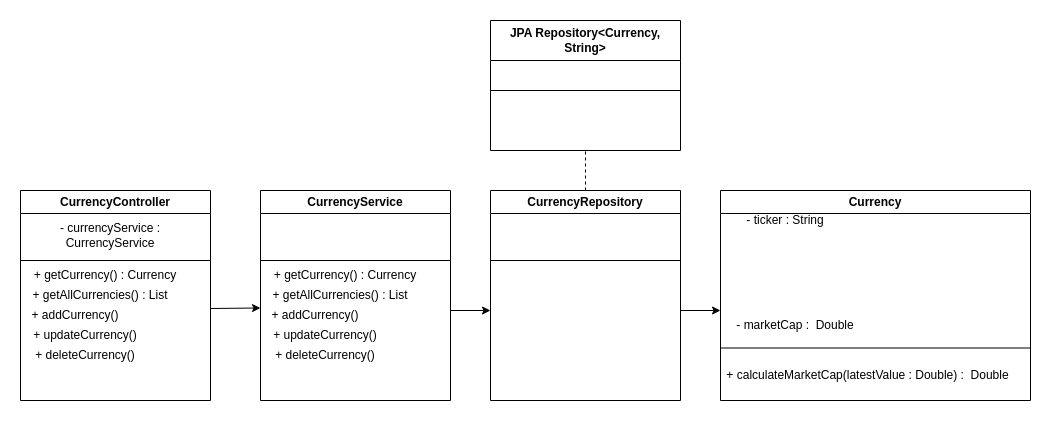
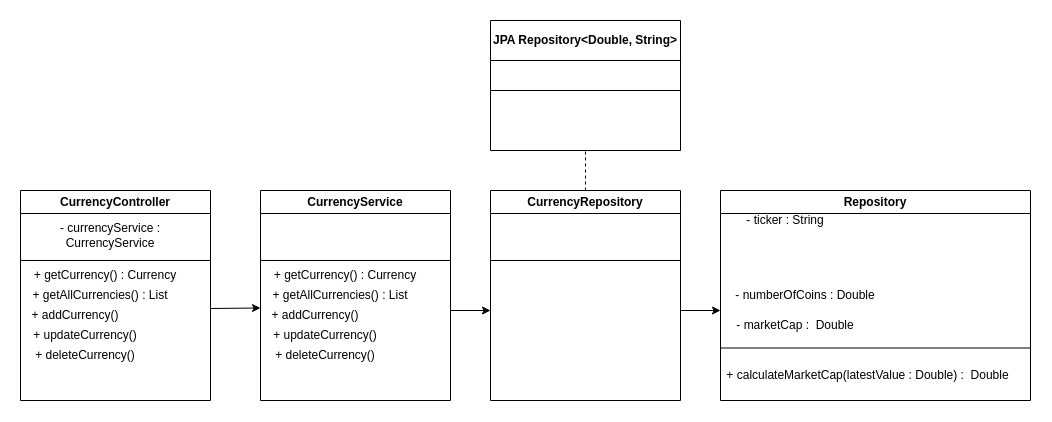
node "JPA Repository<Currency, String>": label "JPA Repository<Currency, String>" -> "JPA Repository<Double, String>"
node "Currency": label "Currency" -> "Repository"
node "- numberOfCoins : Double": added
